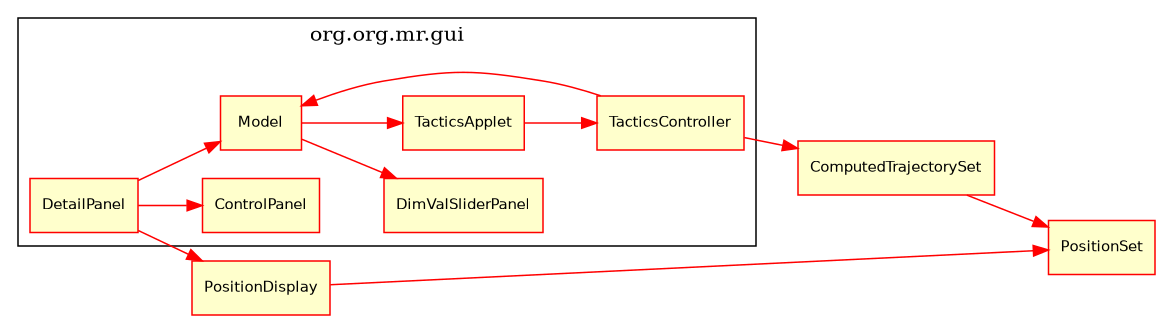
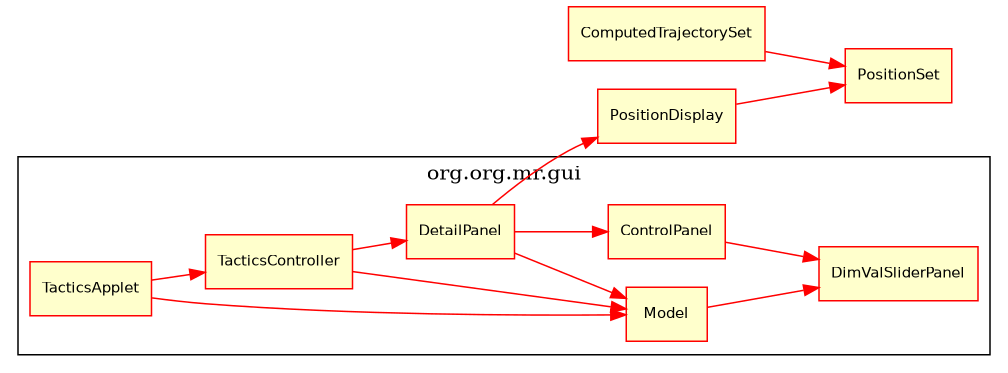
edge "Model" -> "TacticsApplet": reversed
edge "TacticsController" -> "ComputedTrajectorySet": now "TacticsController" -> "DetailPanel"
edge "ControlPanel" -> "DimValSliderPanel": added
